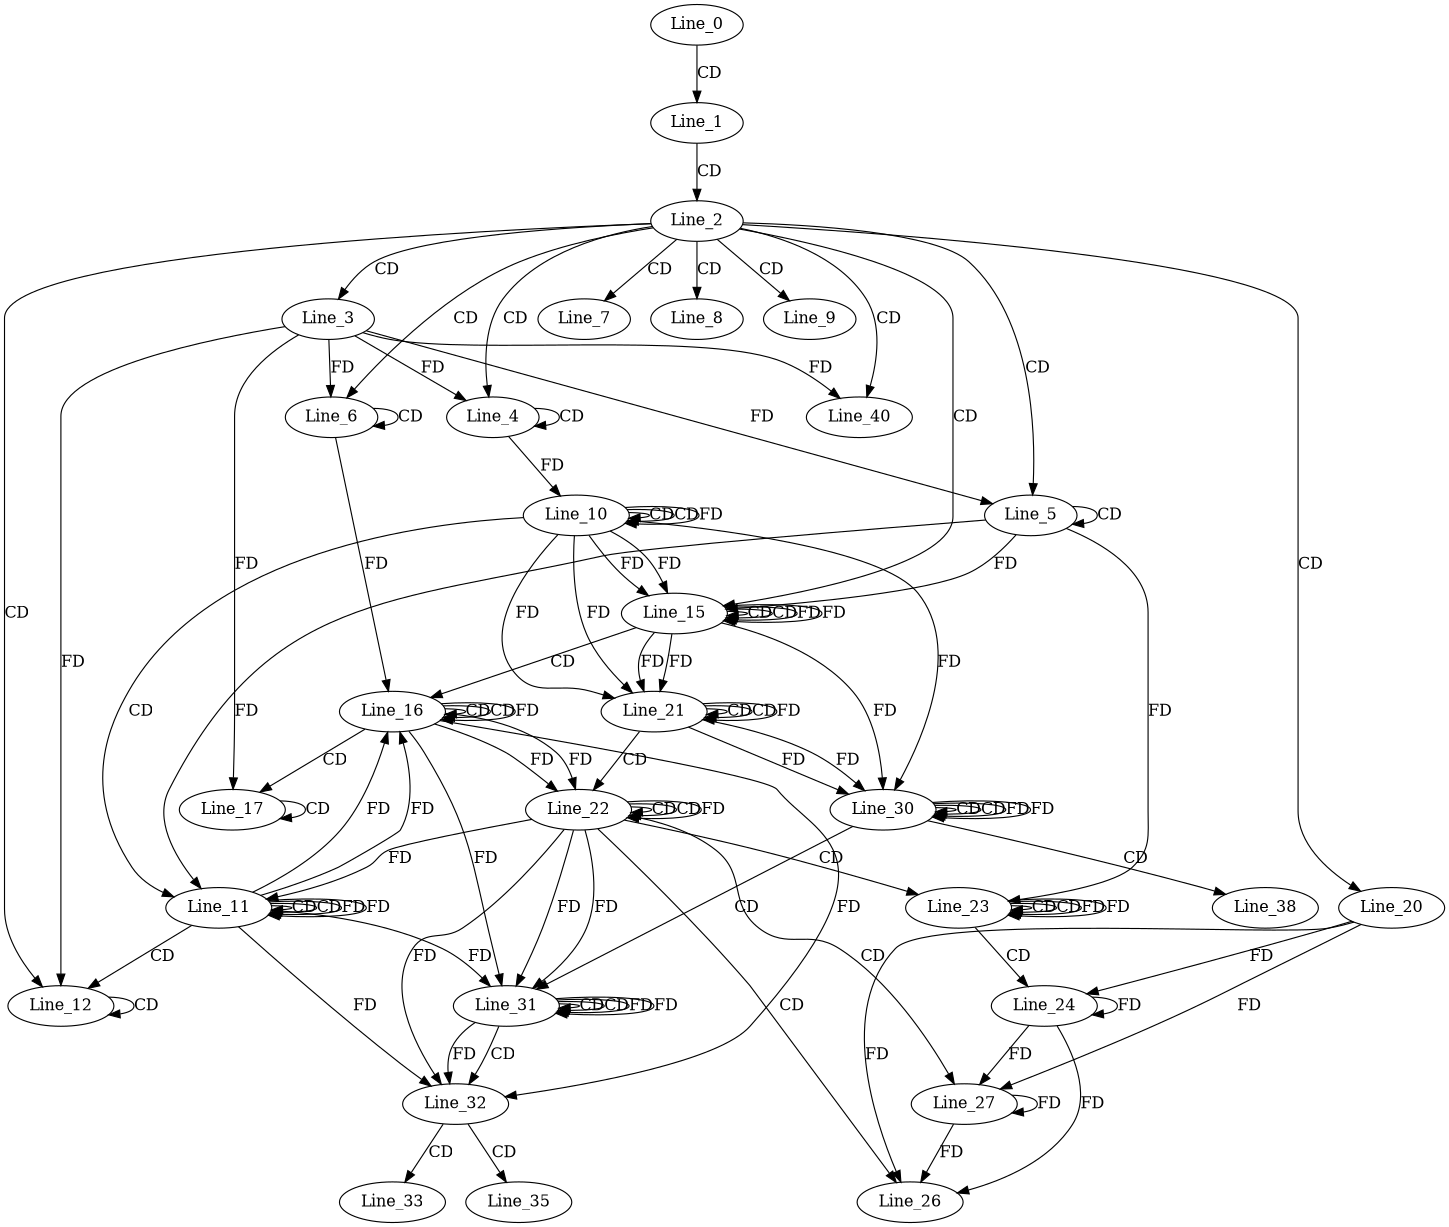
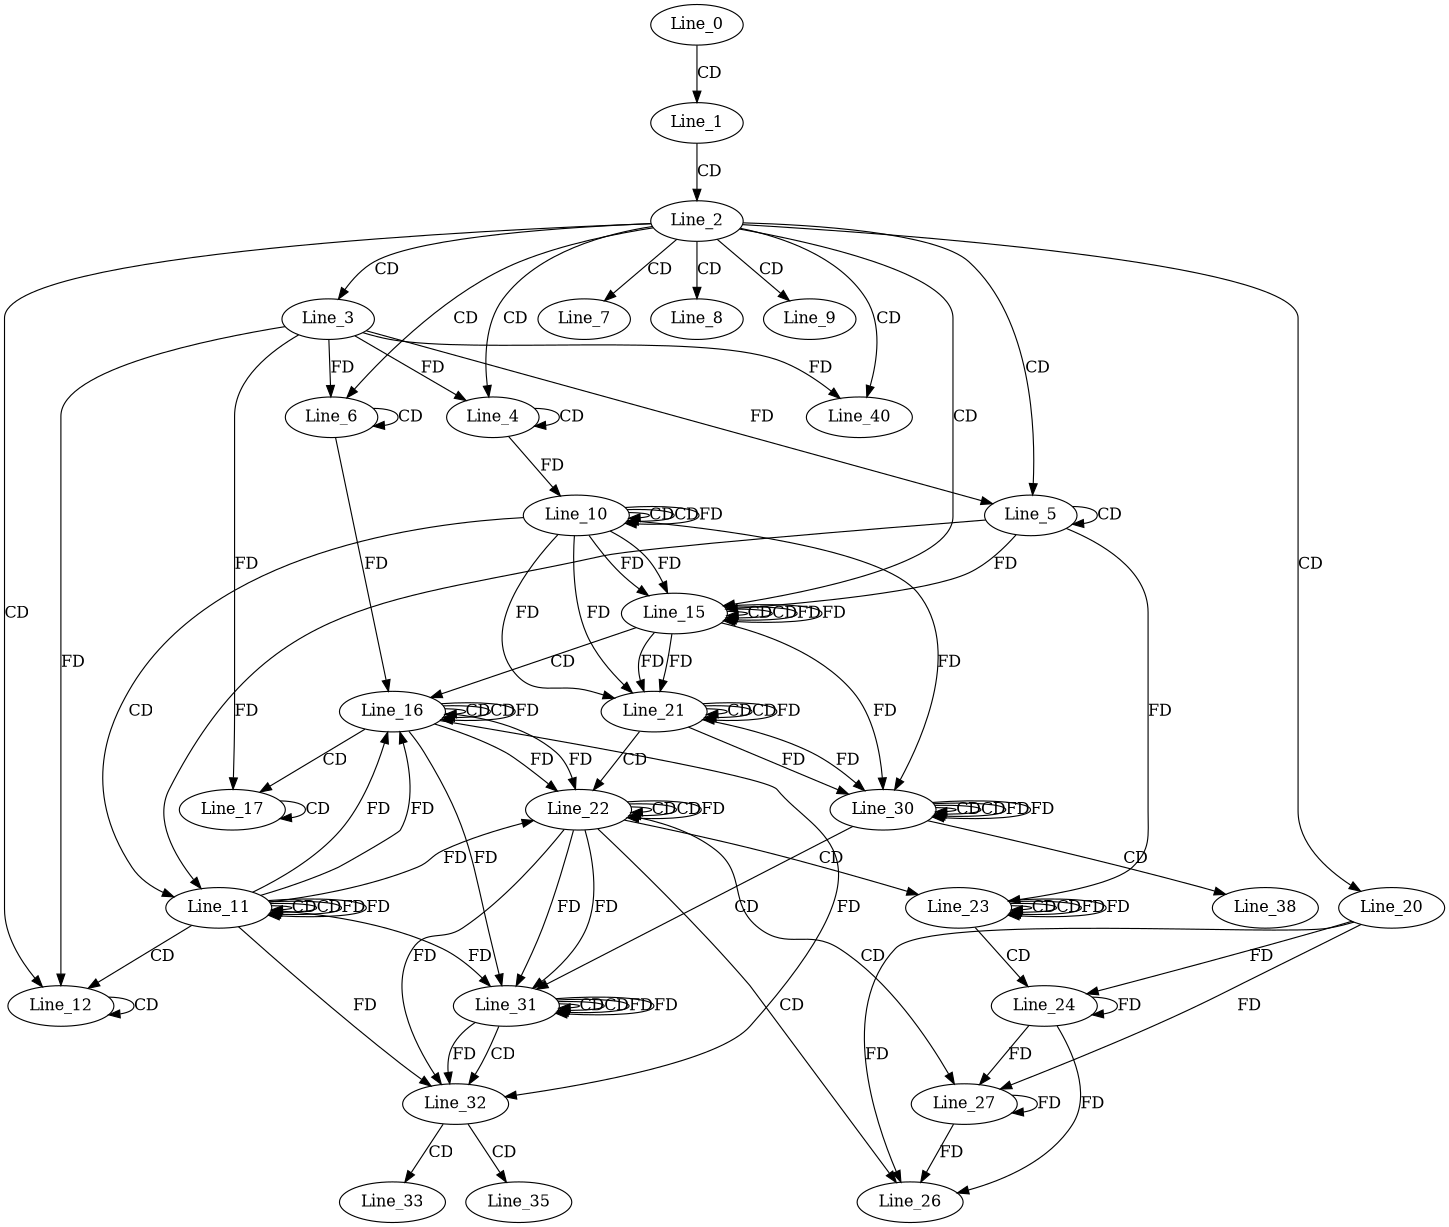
edge "Line_22" -> "Line_11": reversed
